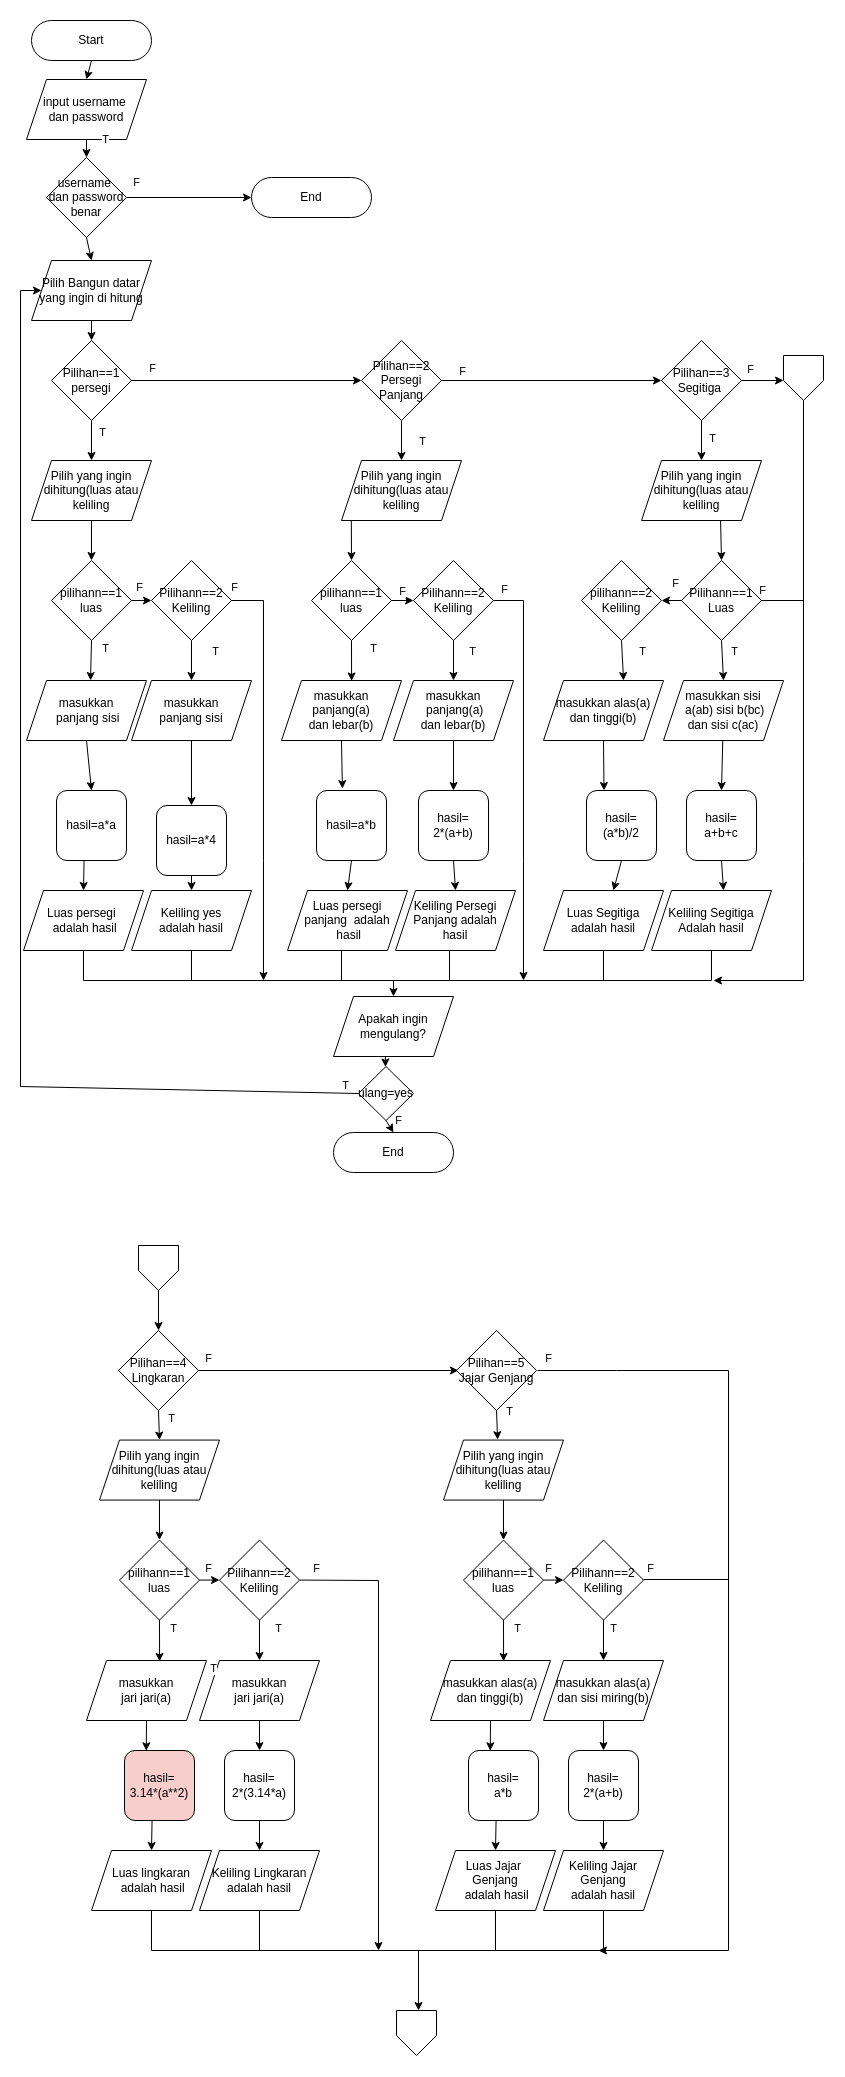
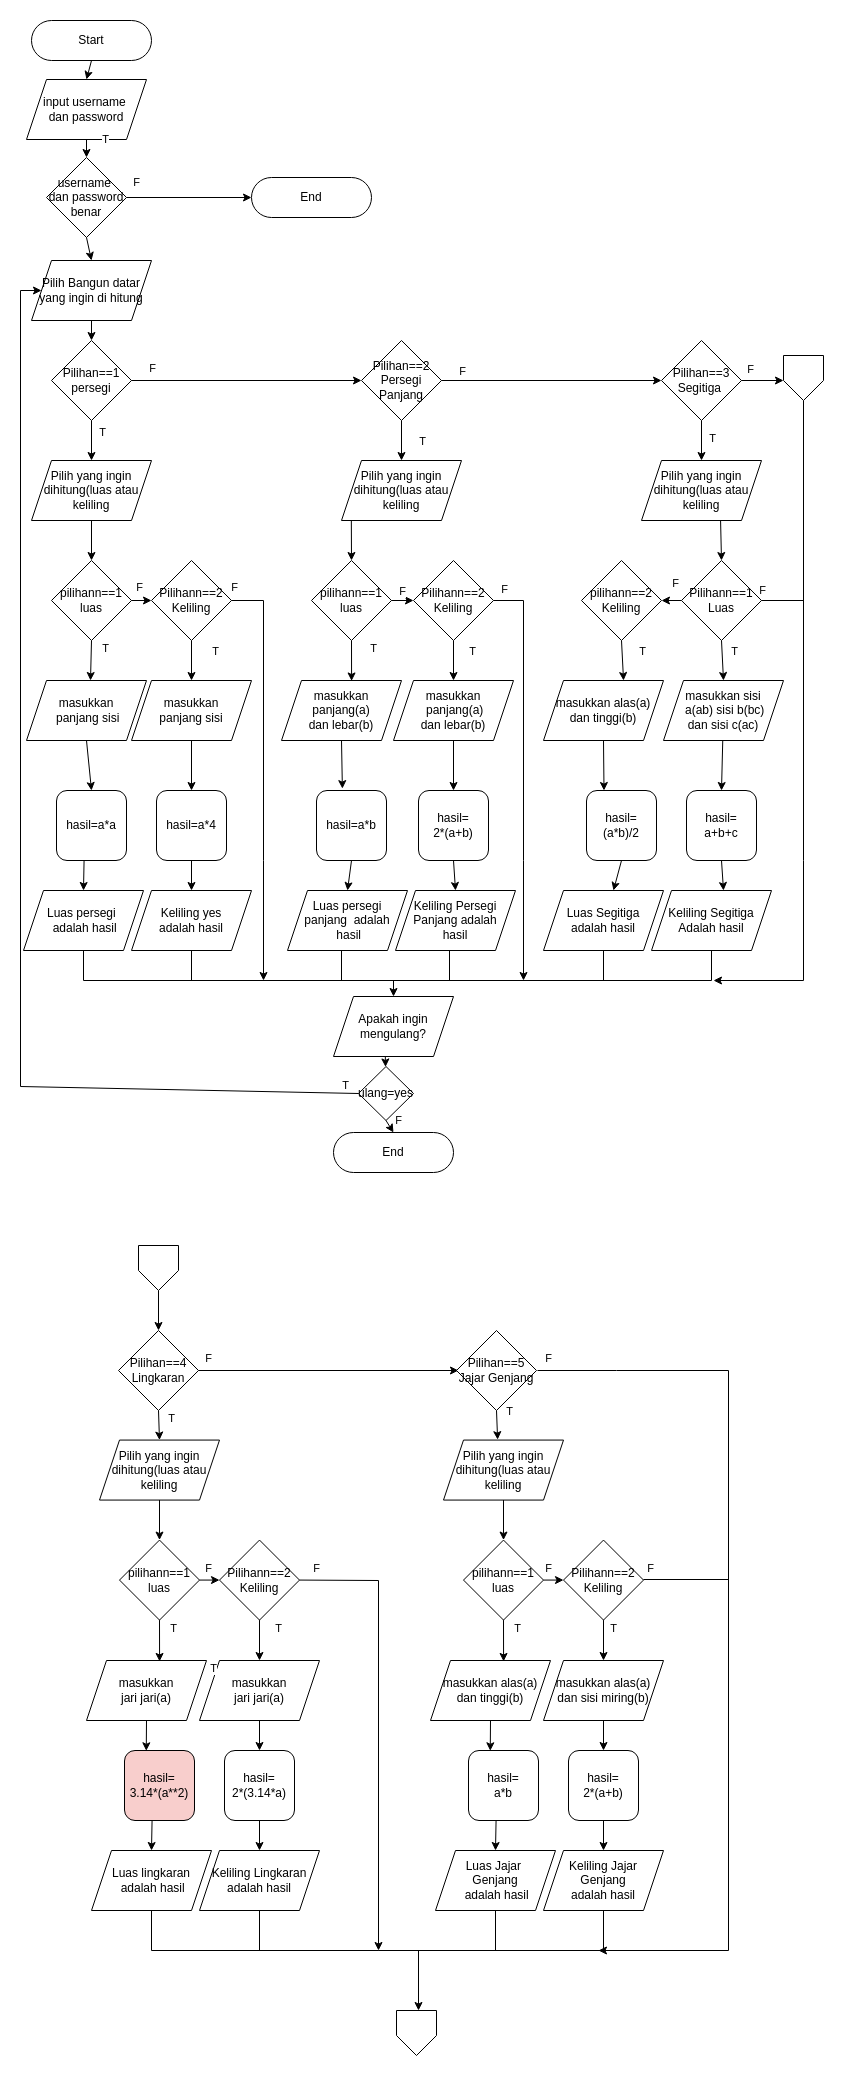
node "hasil=a*4": moved (192, 841) -> (192, 826)
